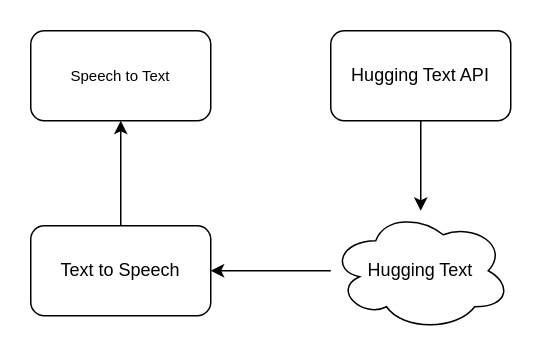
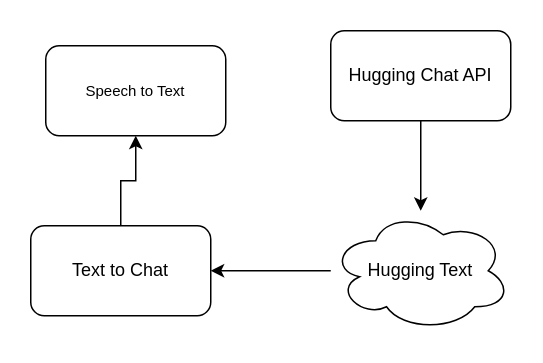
node "Speech to Text": moved (121, 76) -> (136, 91)
node "Hugging Text API": label "Hugging Text API" -> "Hugging Chat API"
node "Text to Speech": label "Text to Speech" -> "Text to Chat"
